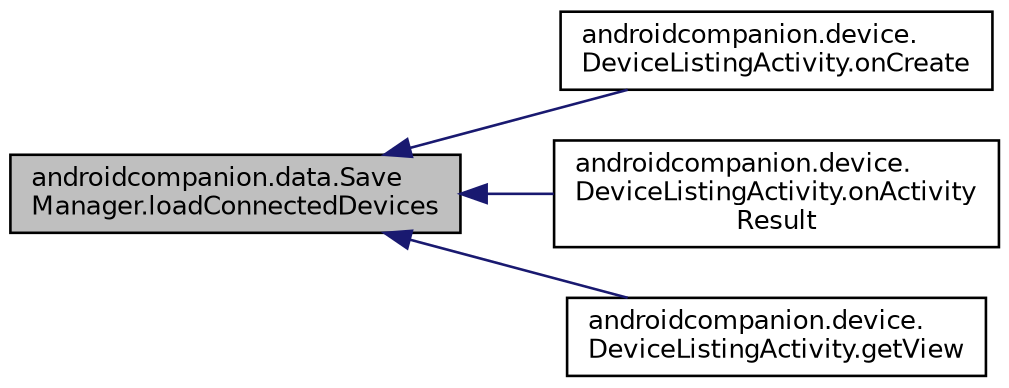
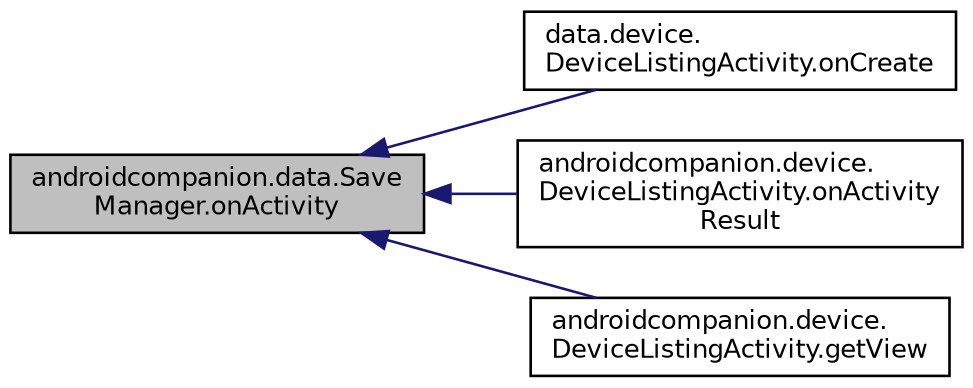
node "androidcompanion.device. DeviceListingActivity.onCreate": label "androidcompanion.device. DeviceListingActivity.onCreate" -> "data.device. DeviceListingActivity.onCreate"
node "androidcompanion.data.Save Manager.loadConnectedDevices": label "androidcompanion.data.Save Manager.loadConnectedDevices" -> "androidcompanion.data.Save Manager.onActivity"
